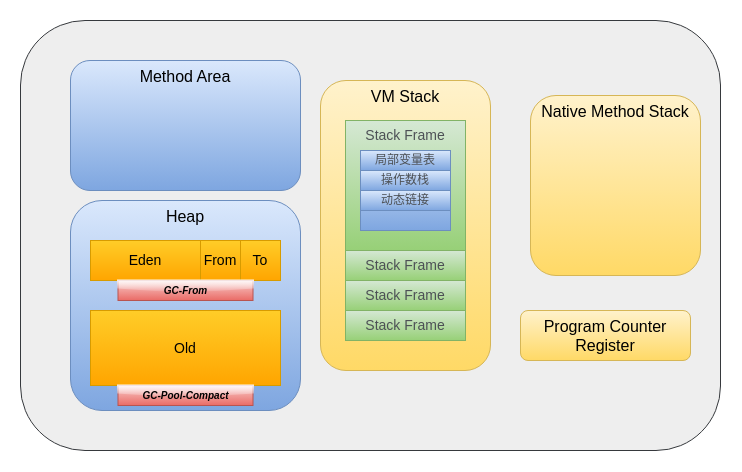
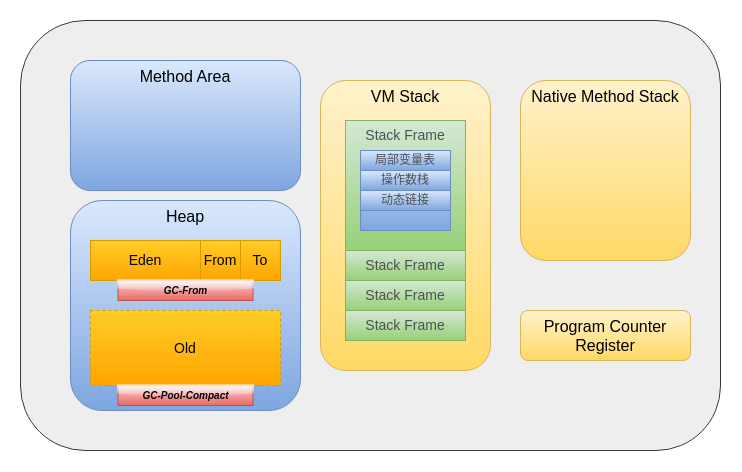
node "Native Method Stack": moved (616, 186) -> (606, 171)
node "Old": style solid -> dashed
